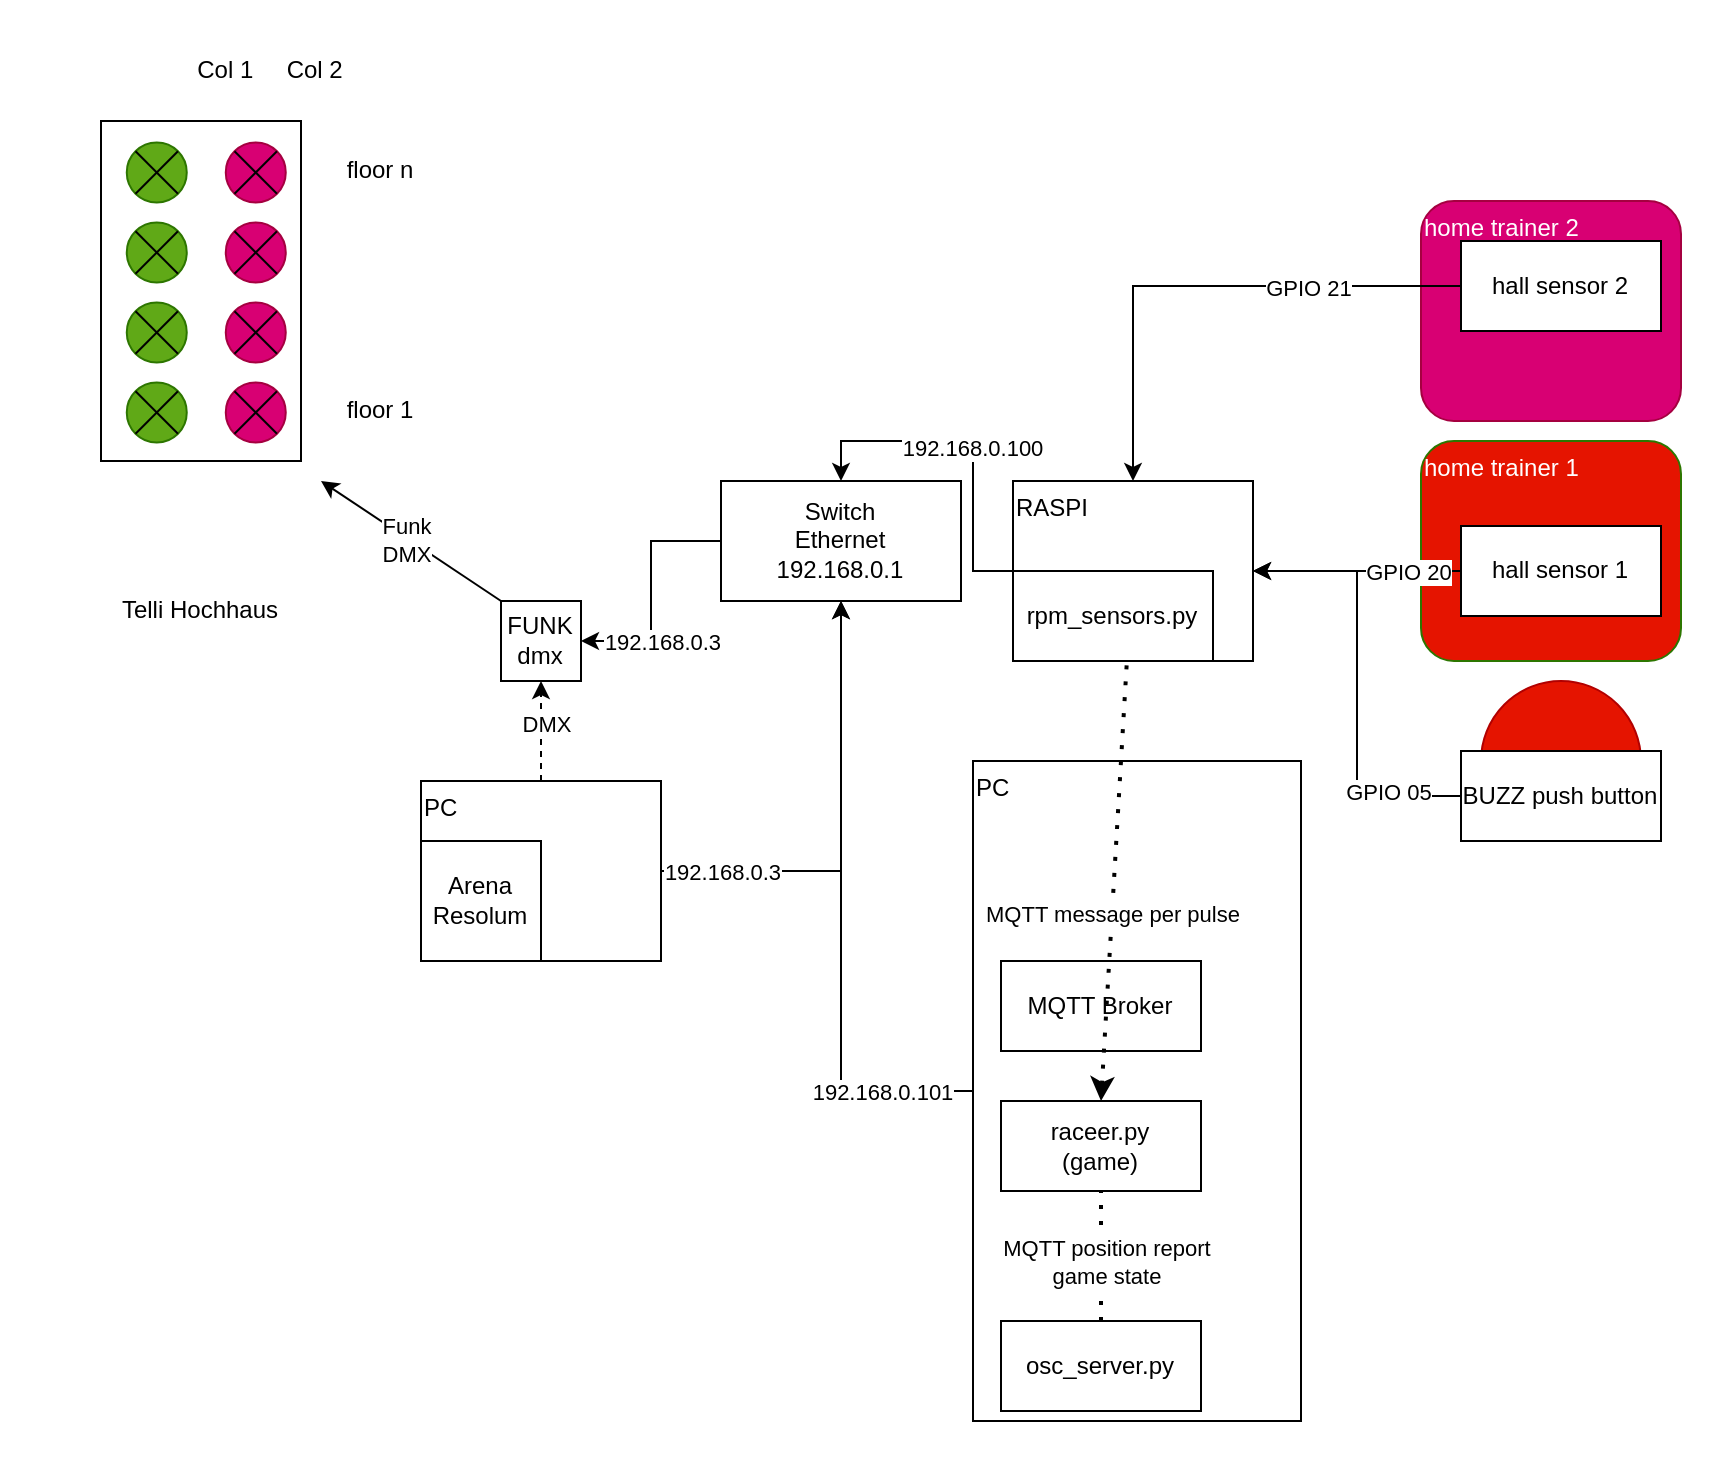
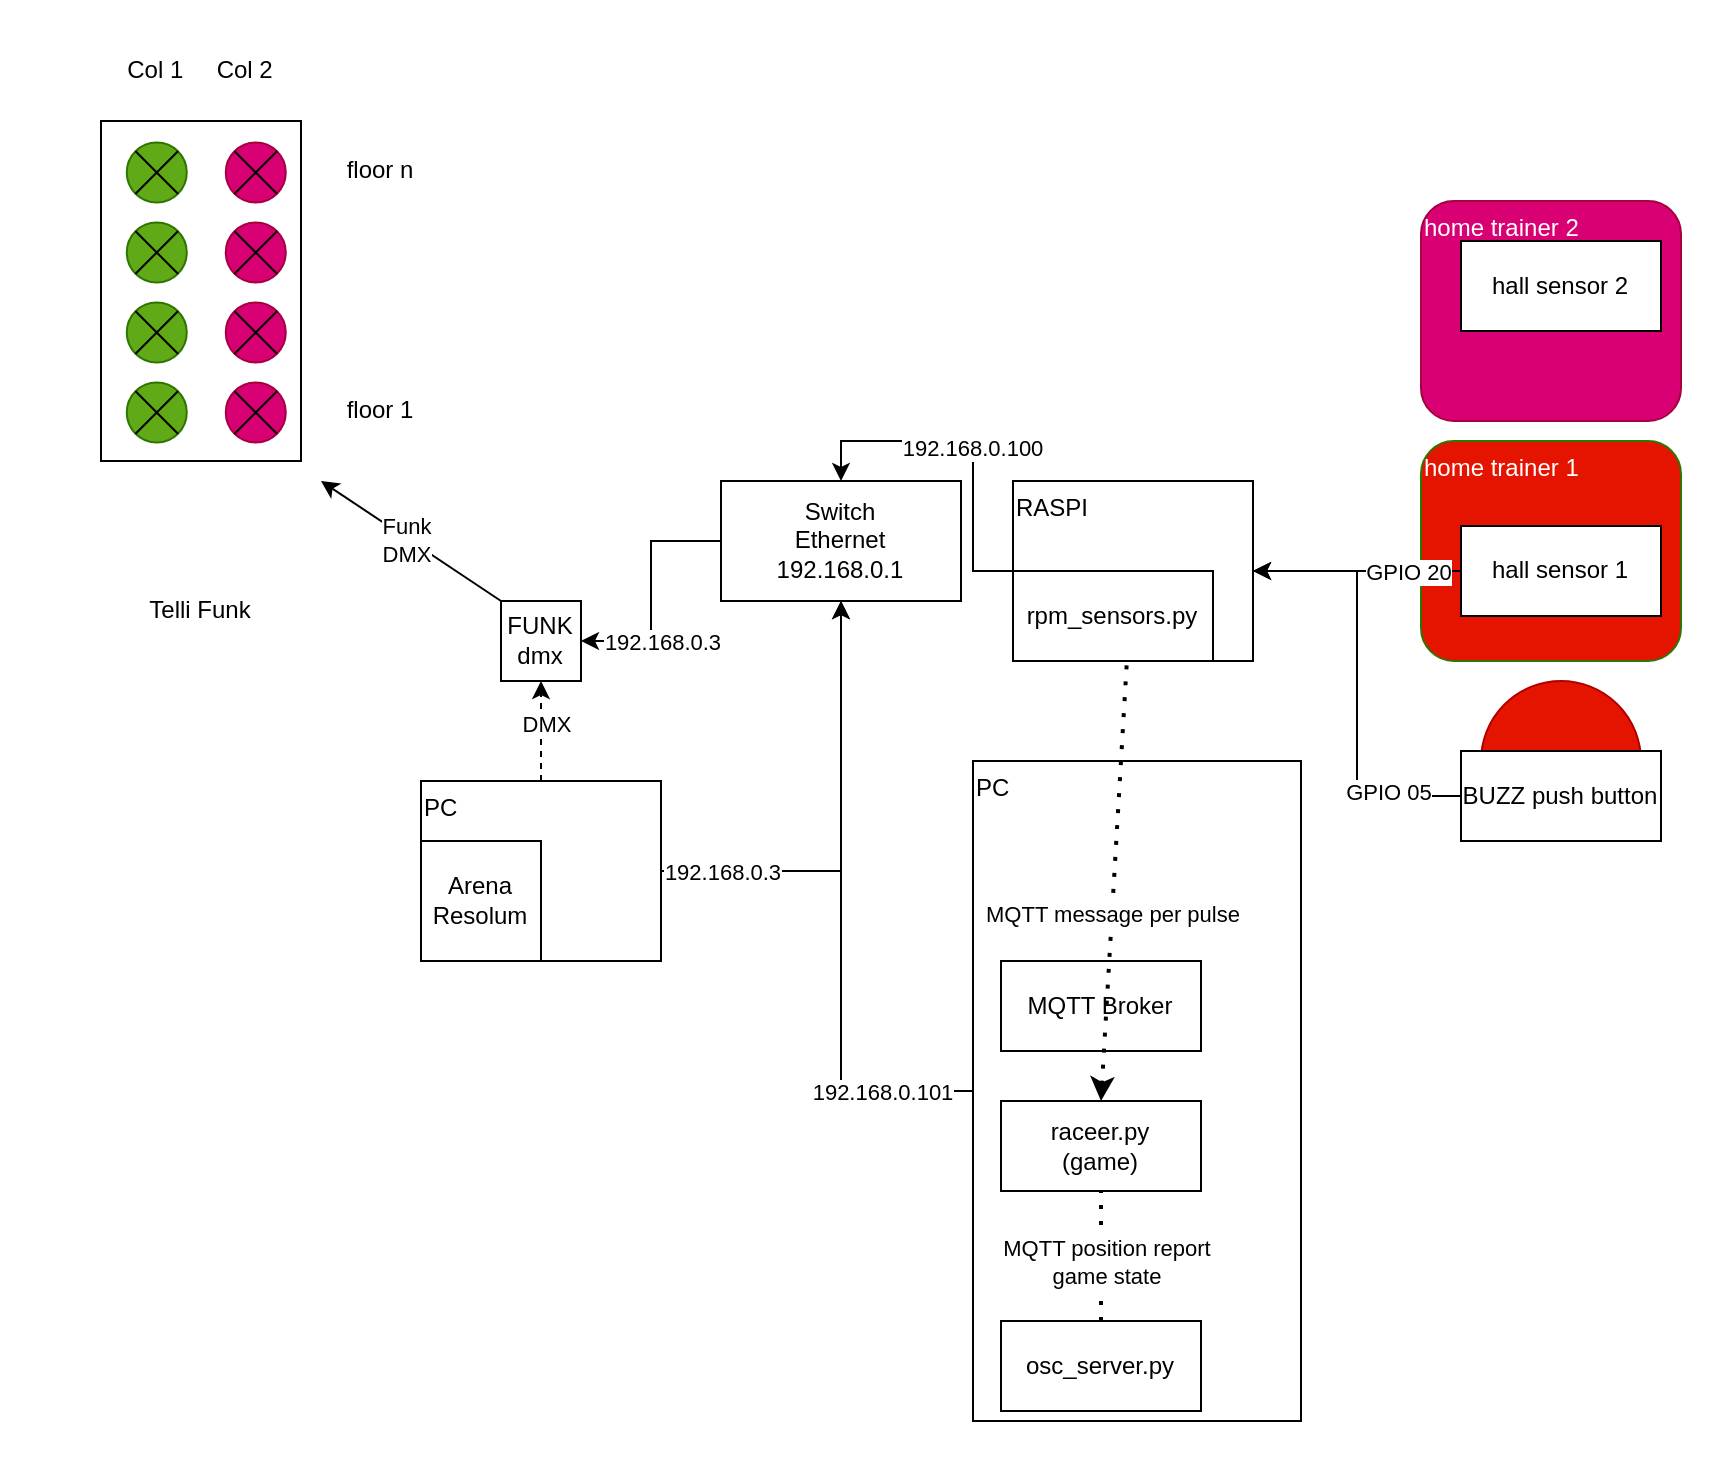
node "Col 1 Col 2": moved (271, 71) -> (201, 71)
edge "hall sensor 2" -> "RASPI": removed, label "GPIO 21"
node "Telli Hochhaus": label "Telli Hochhaus" -> "Telli Funk"
